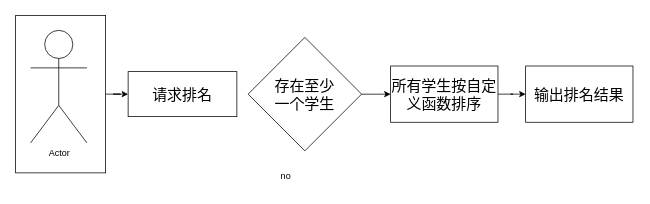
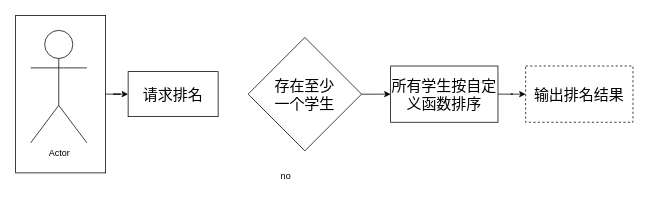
node "请求排名": size 109x45 -> 90x45
node "输出排名结果": style solid -> dashed
